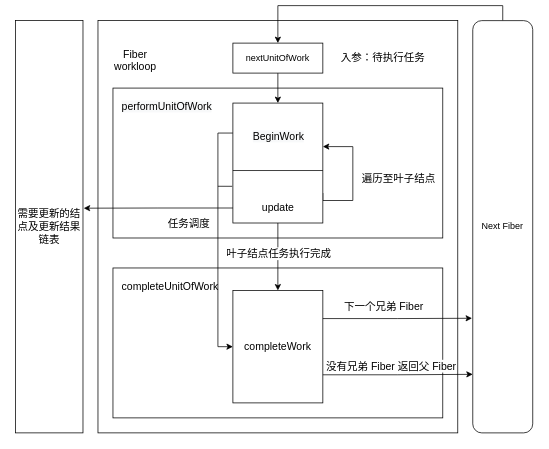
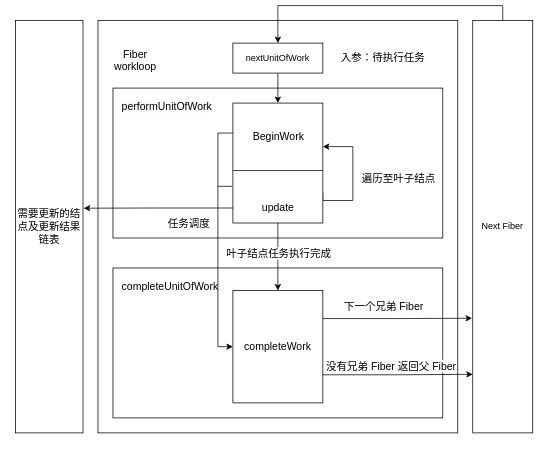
node "Next Fiber": shape rounded rectangle -> rectangle
